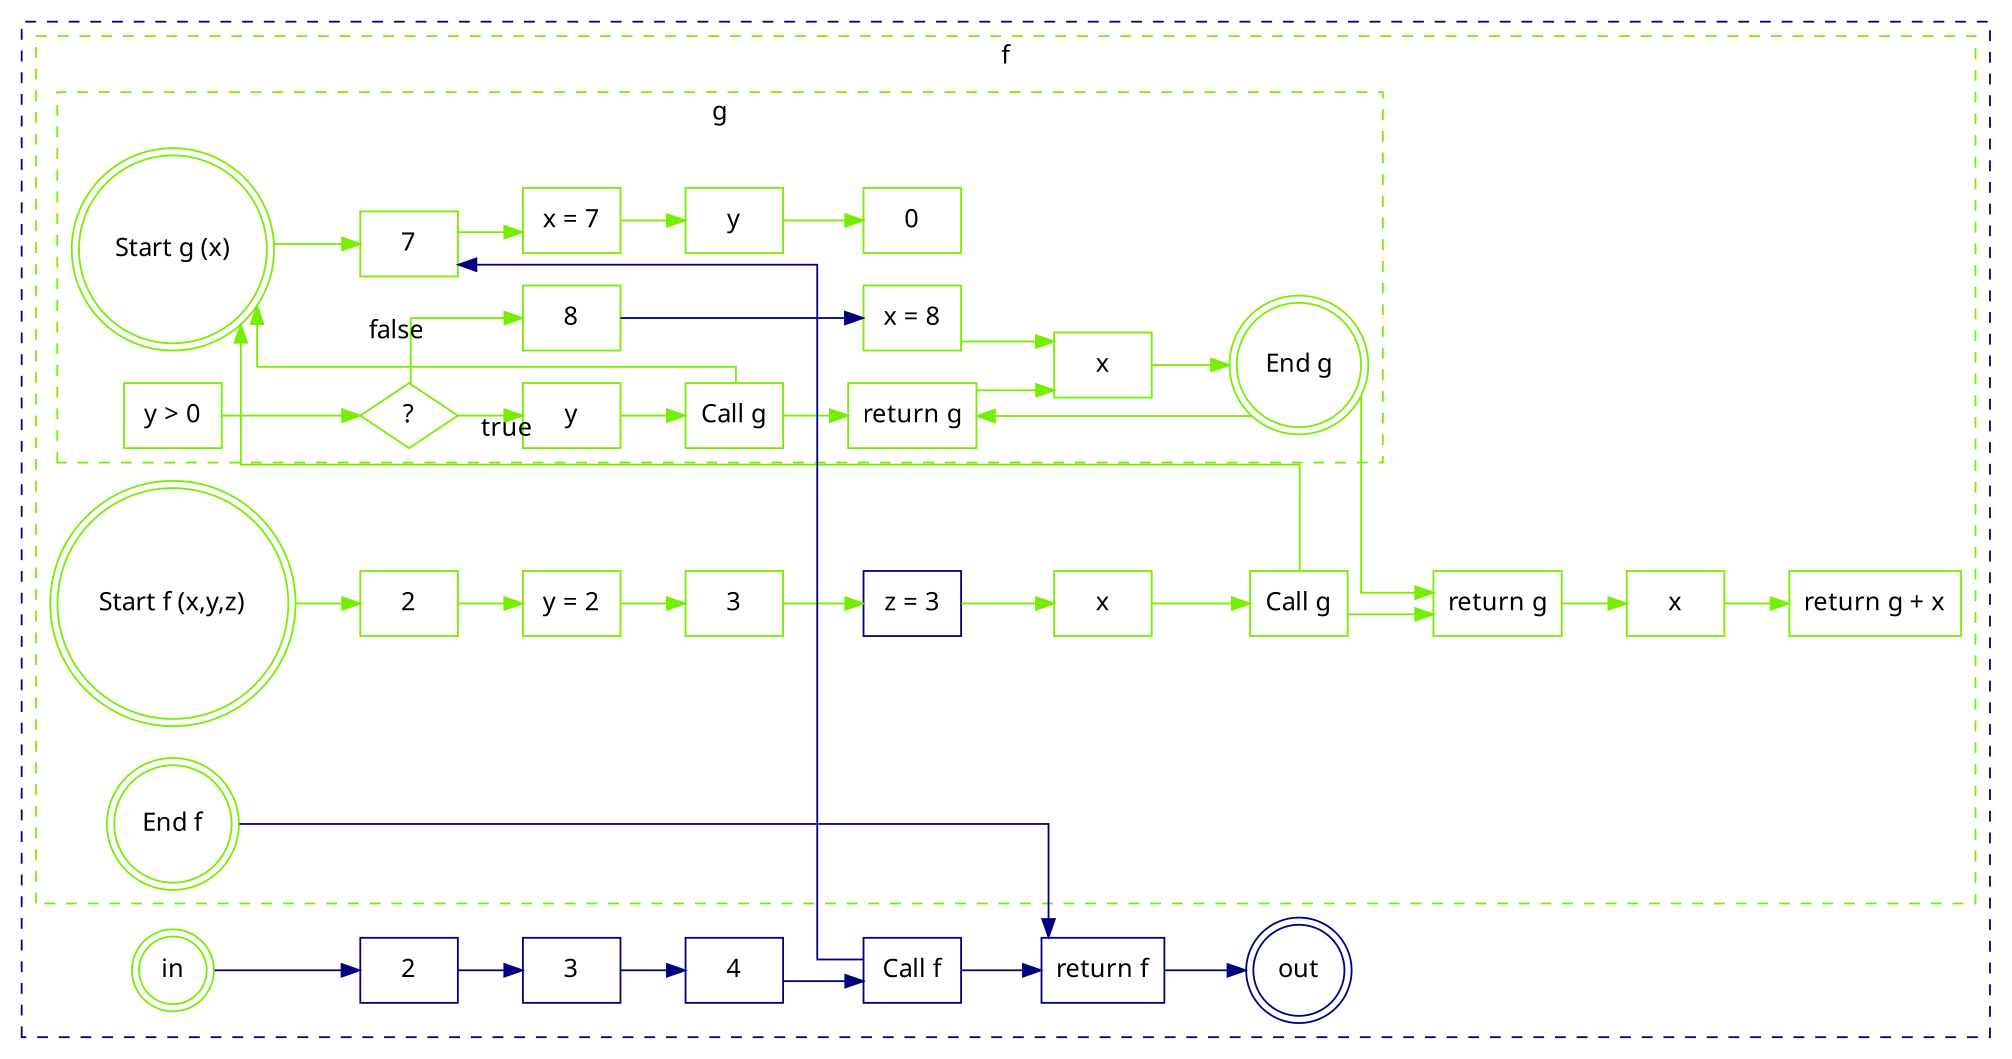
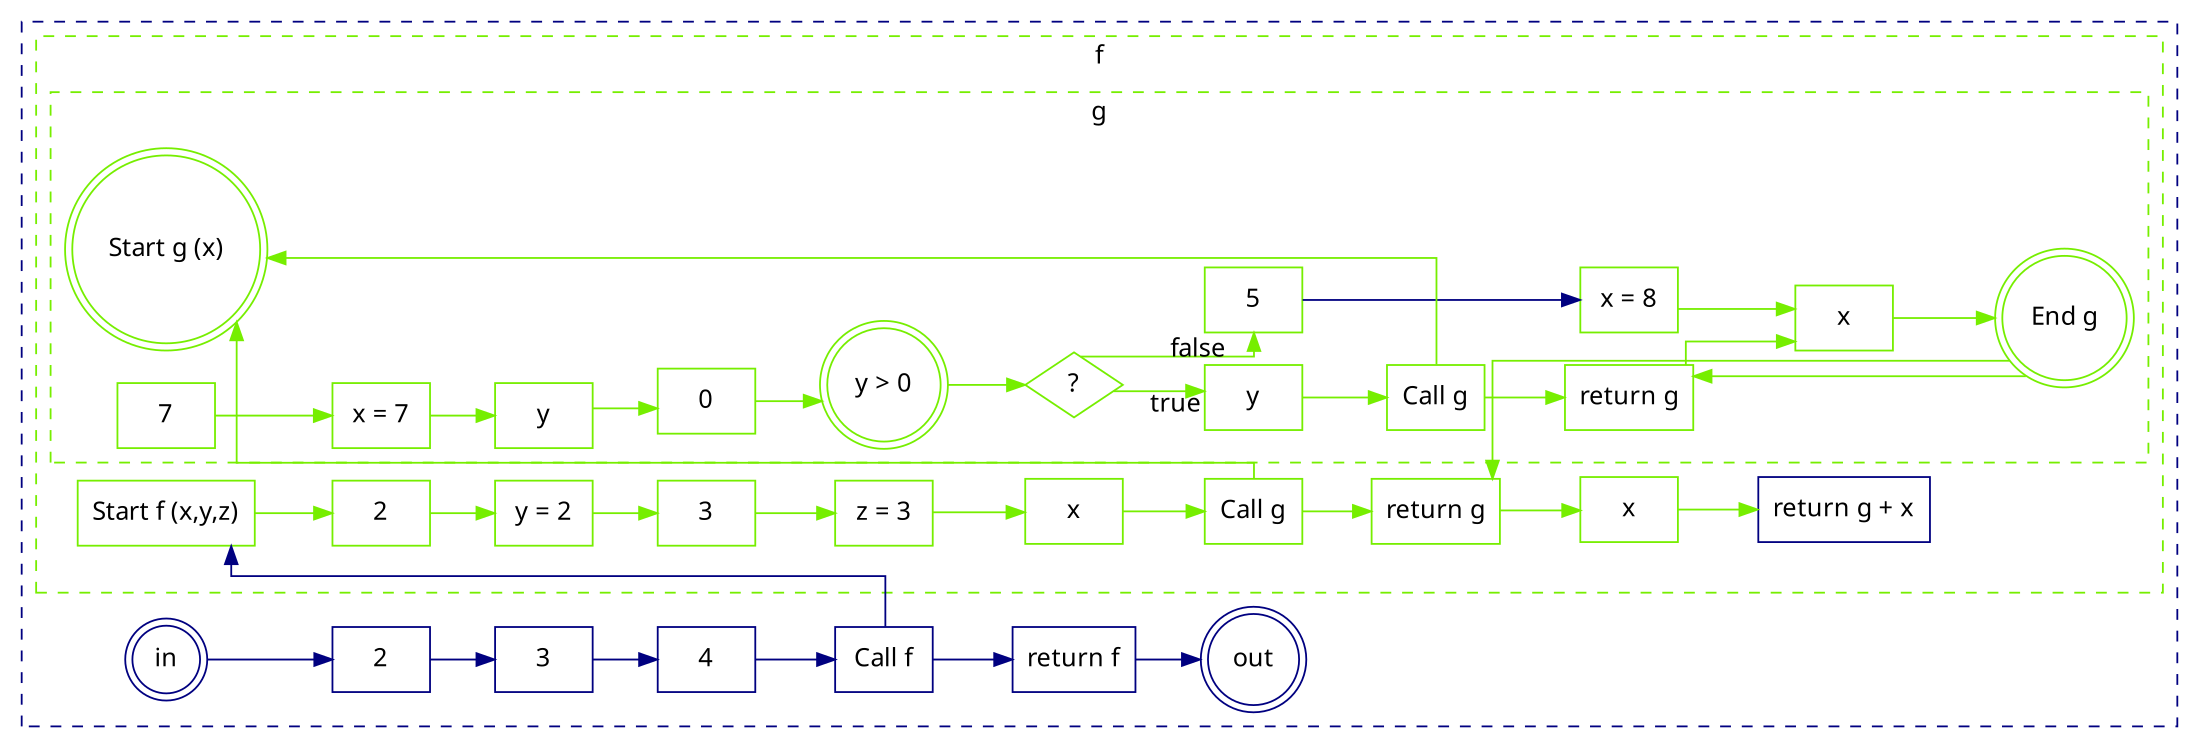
edge "Start g (x)" -> "7": removed
node "8": label "8" -> "5"
edge "0" -> "y > 0": added
node "y > 0": shape box -> doublecircle
edge "Call f" -> "7": now "Call f" -> "Start f (x,y,z)"
node "Start f (x,y,z)": shape doublecircle -> box
node "z = 3": color navy -> chartreuse2
node "return g + x": color chartreuse2 -> navy
node "End f": removed
node "in": color chartreuse2 -> navy
